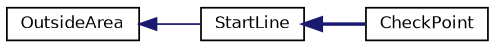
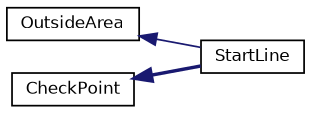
edge "CheckPoint" -> "StartLine": reversed
